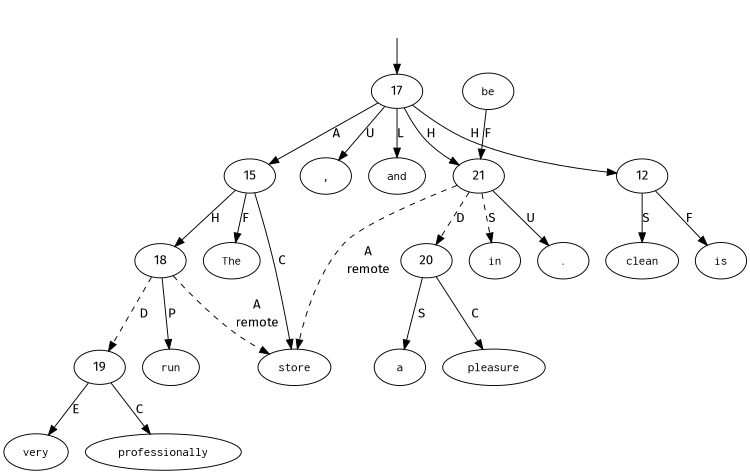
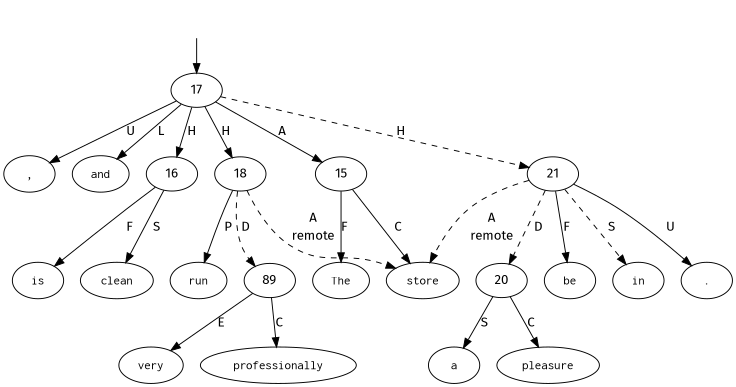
edge "be" -> "21": reversed
edge "17" -> "21": style solid -> dashed
node "12": label "12" -> "16"
edge "15" -> "18": now "17" -> "18"
node "19": label "19" -> "89"
